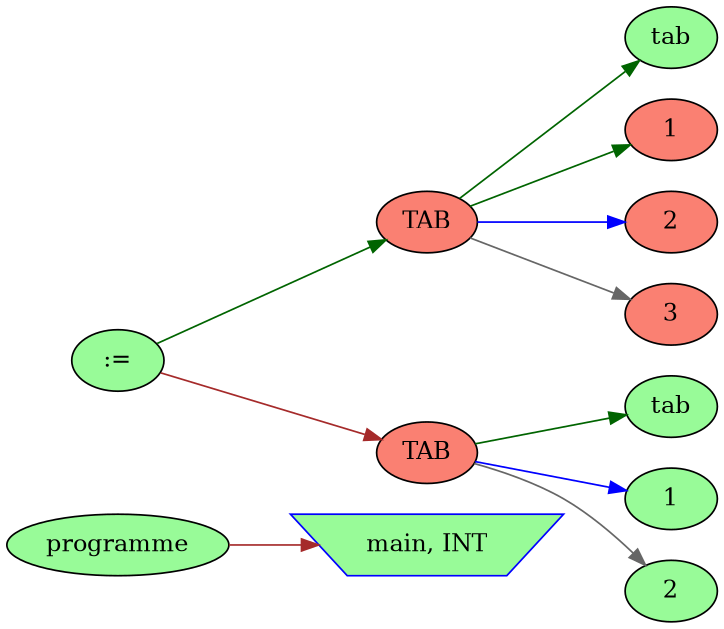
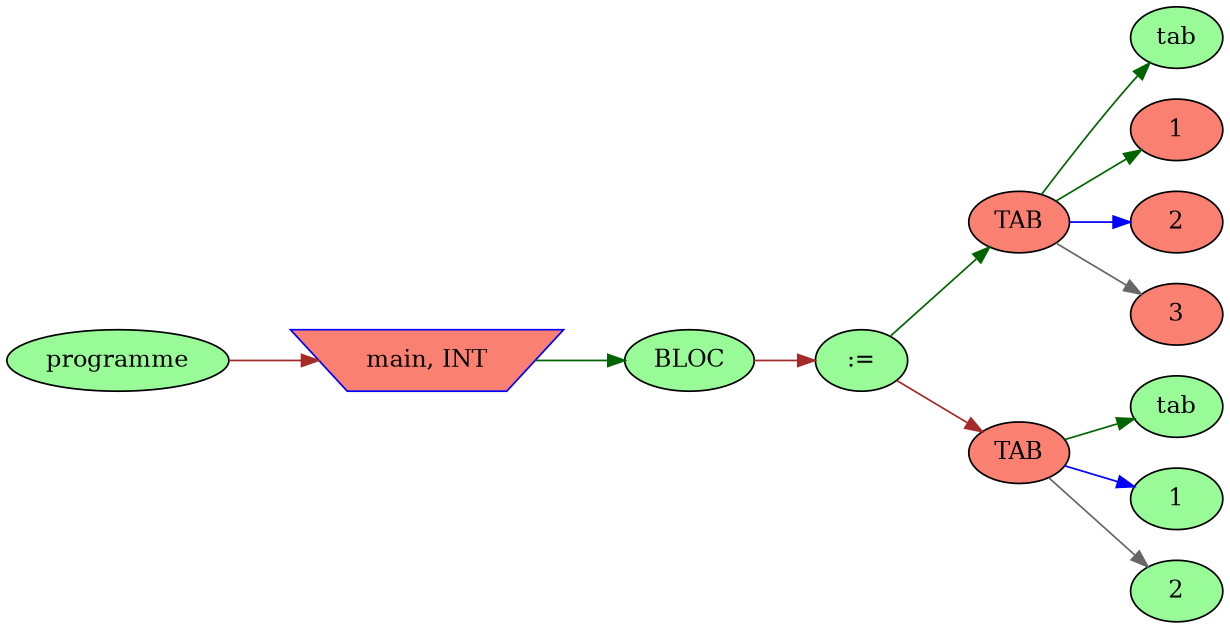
node "BLOC": added
node "main, INT": fillcolor palegreen -> salmon
